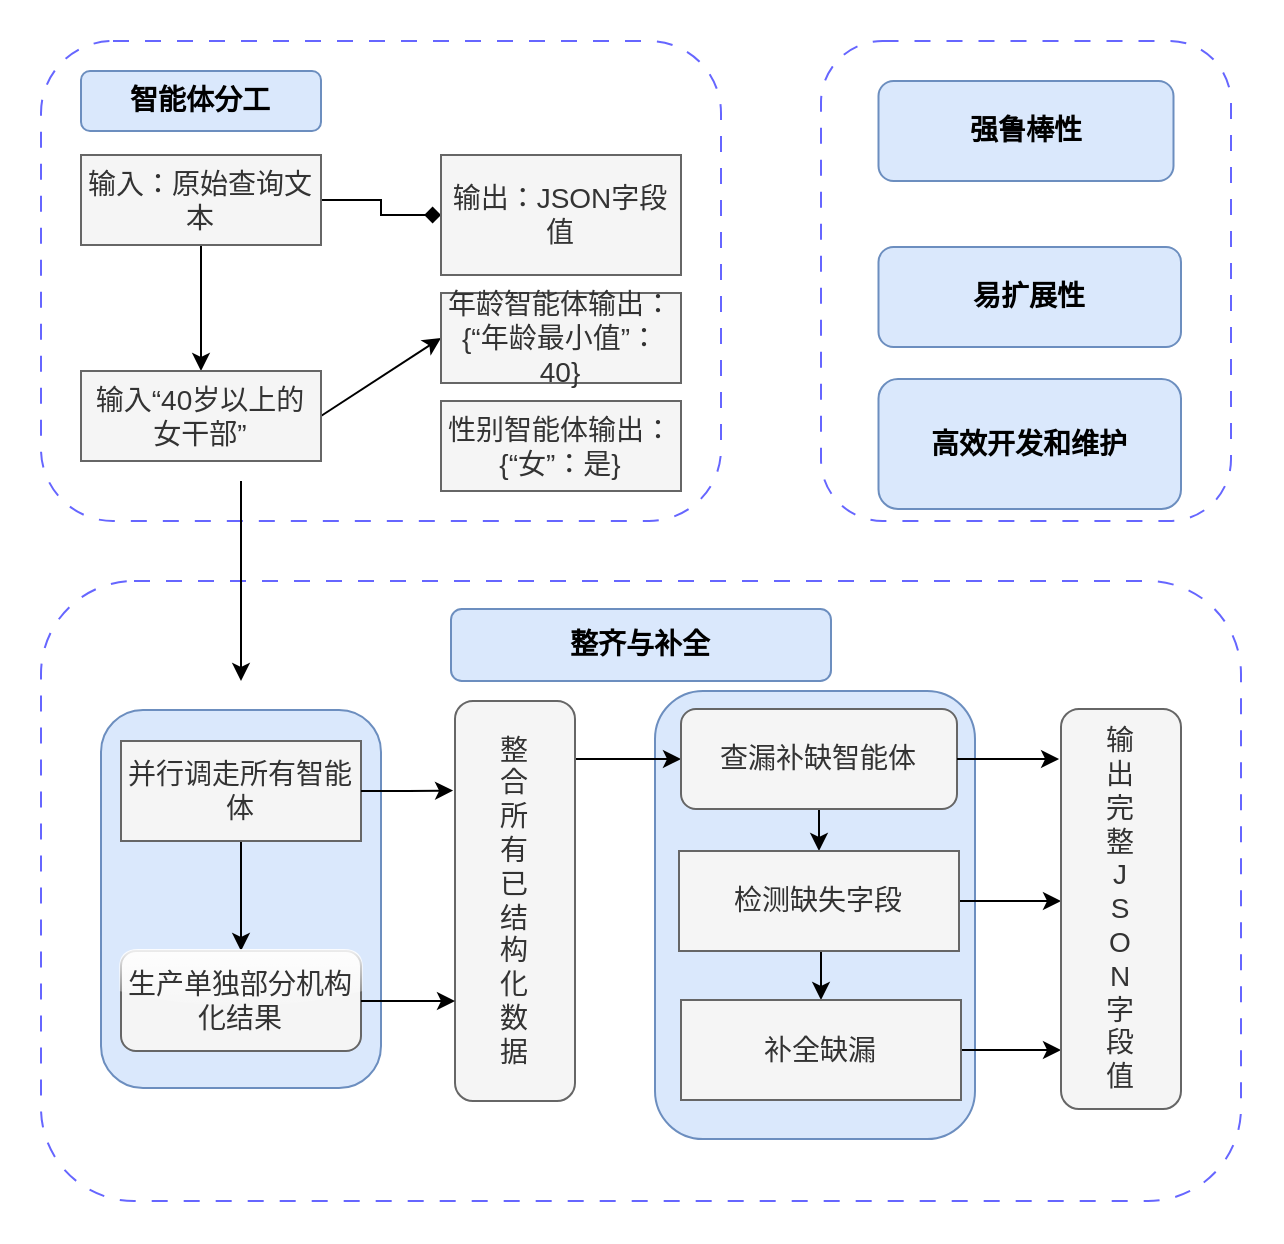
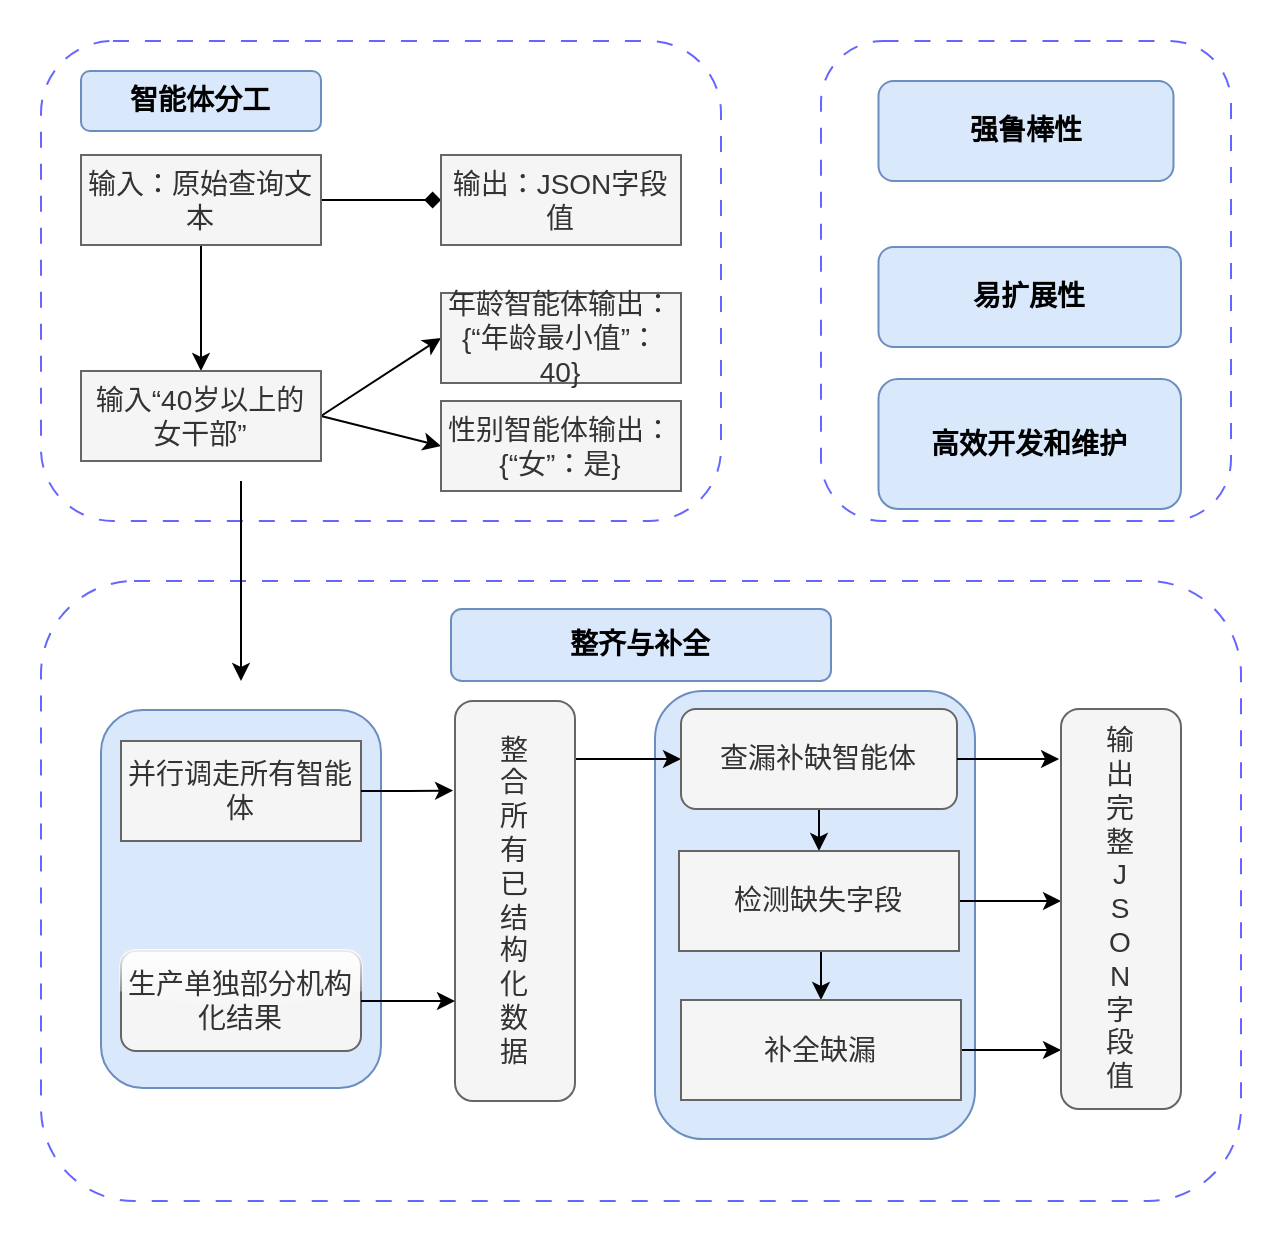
node "输出：JSON字段值": size 240x120 -> 240x90
edge "输入“40岁以上的女干部”" -> "性别智能体输出： {“女”：是}": added
edge "并行调走所有智能体" -> "生产单独部分机构化结果": removed
